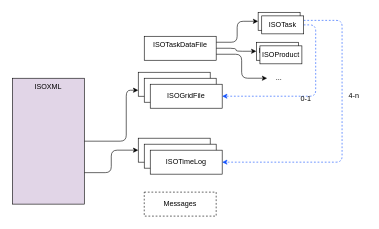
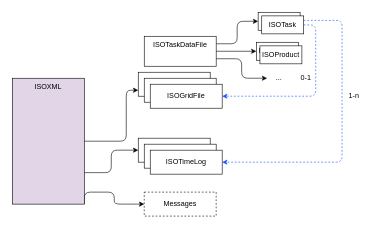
node "ISOTaskDataFile": size 72x24 -> 72x30
node "4-n": label "4-n" -> "1-n"
node "0-1": moved (306, 99) -> (306, 78)
edge "ISOXML" -> "Messages": added
